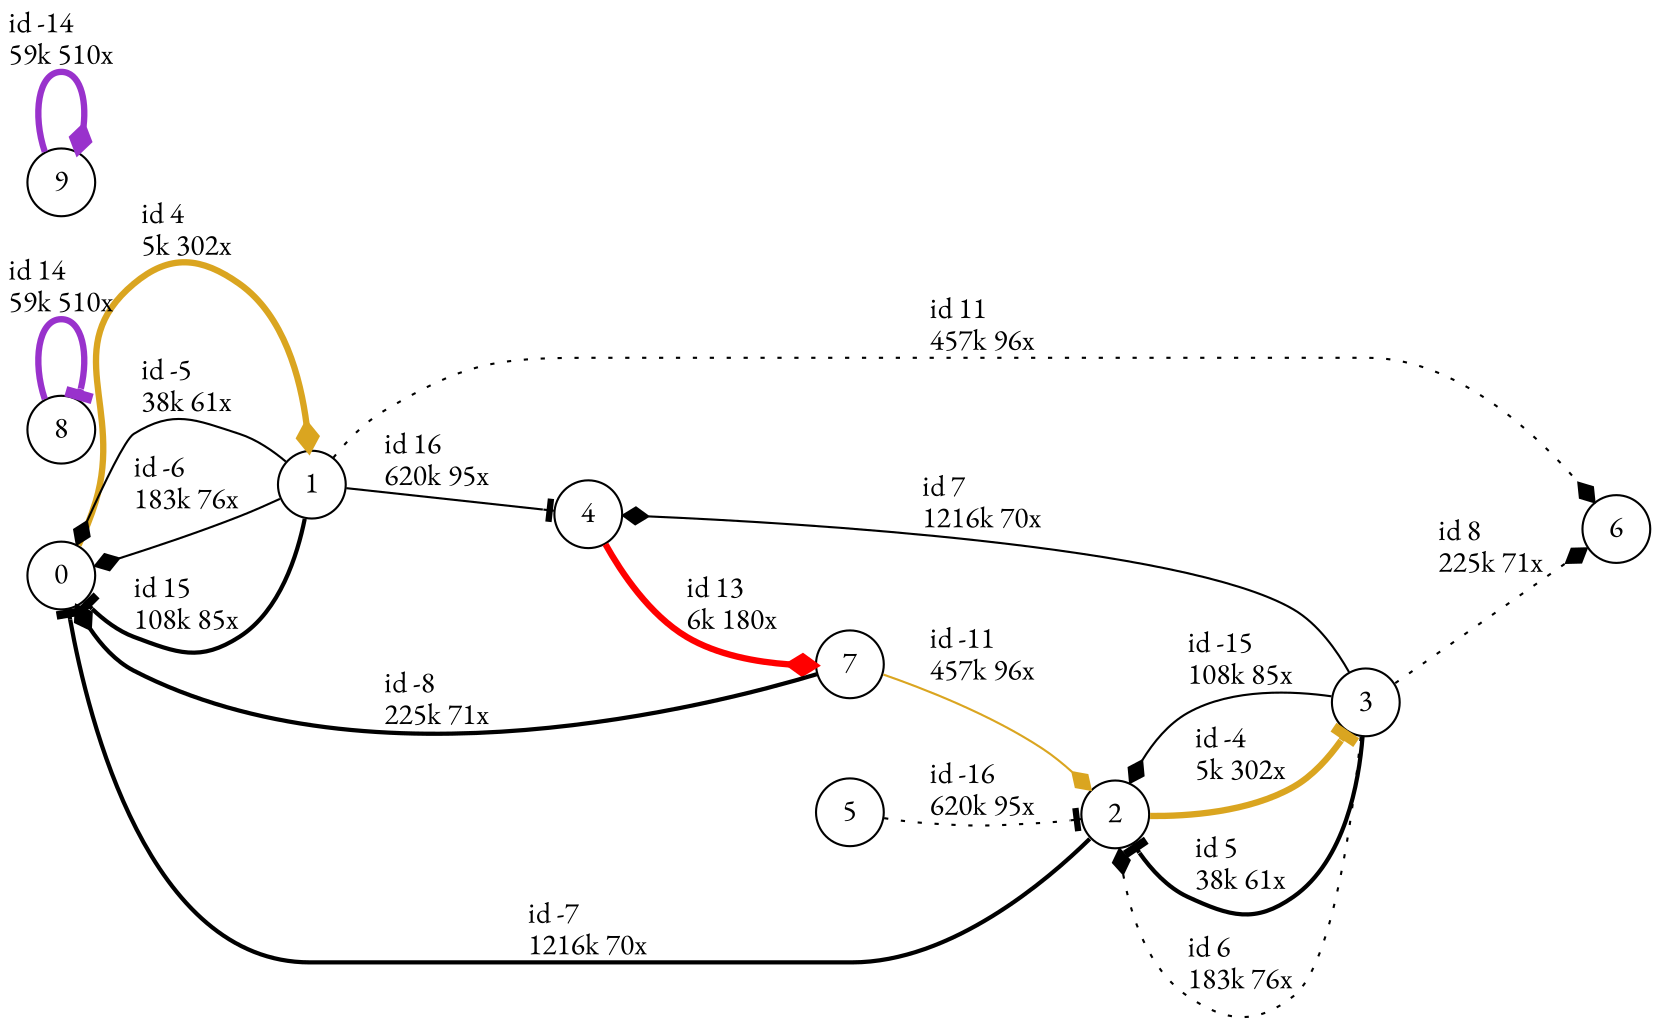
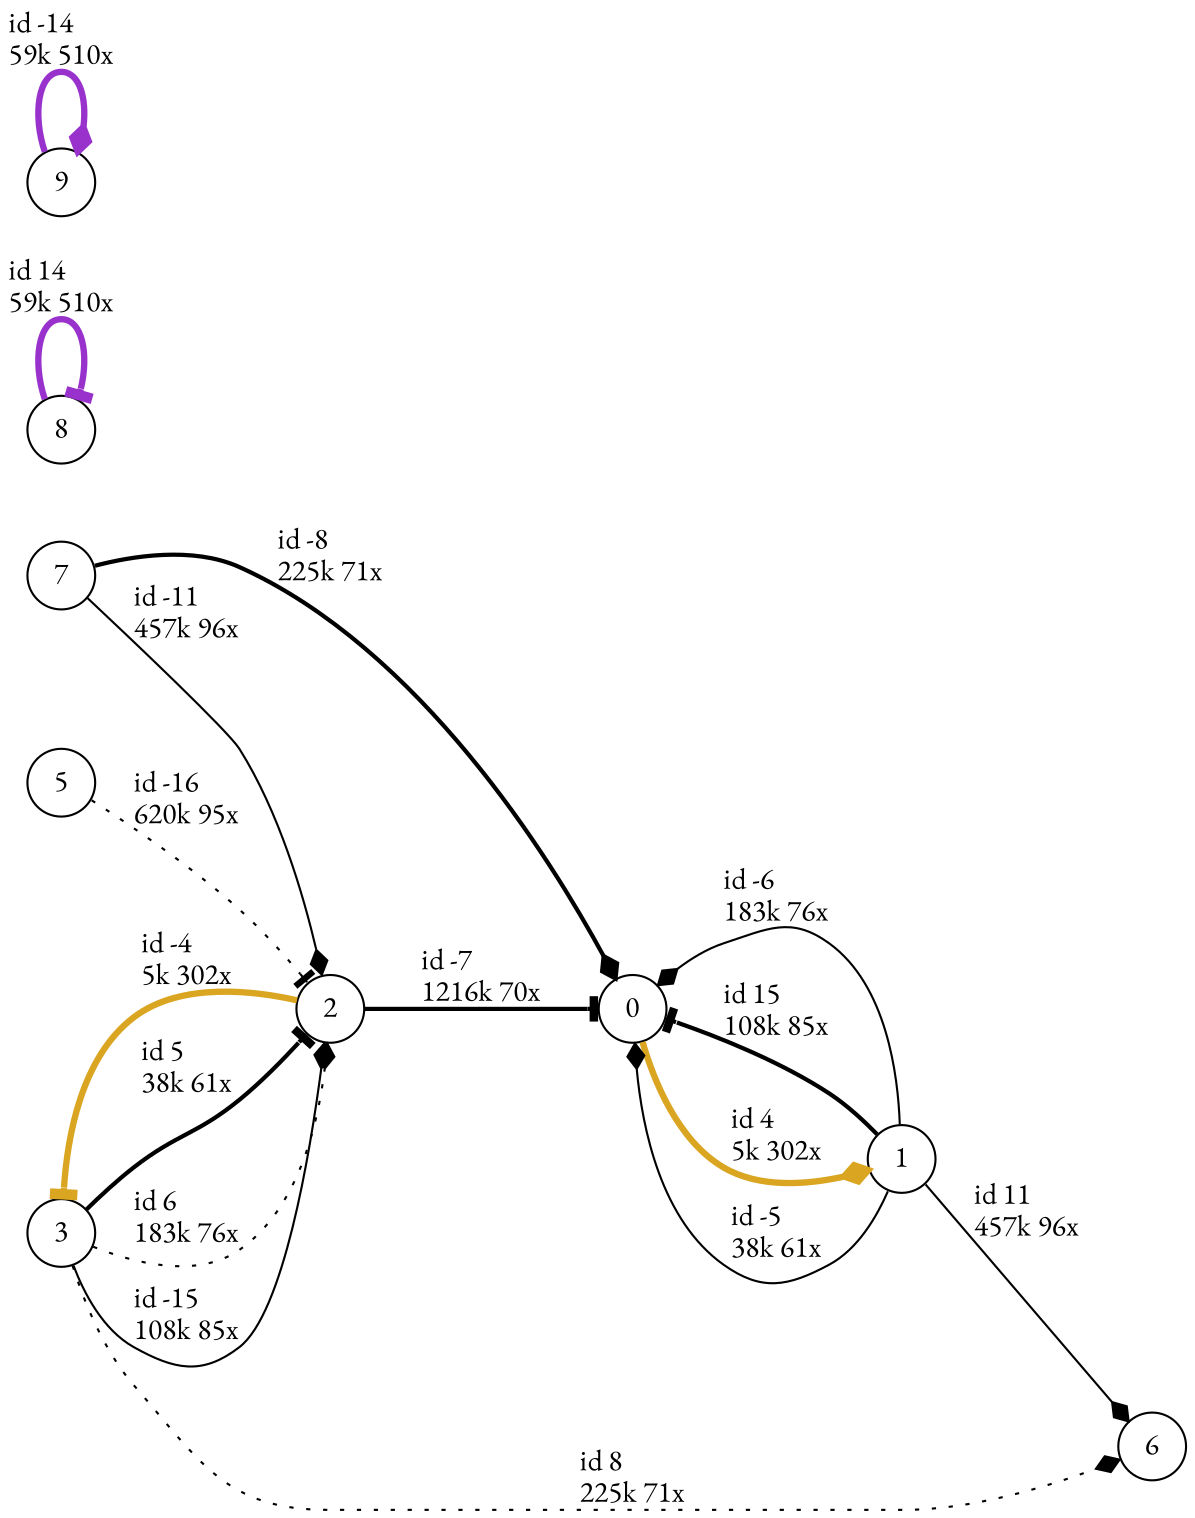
edge "1" -> "6": style dotted -> solid
node "4": removed
edge "7" -> "2": color goldenrod -> black
